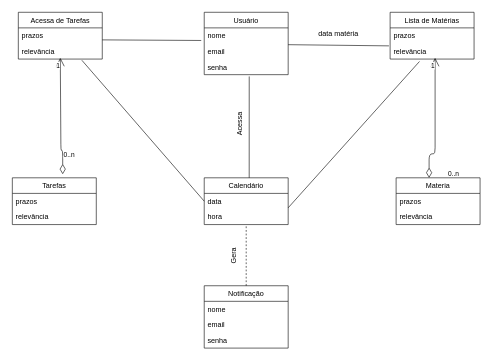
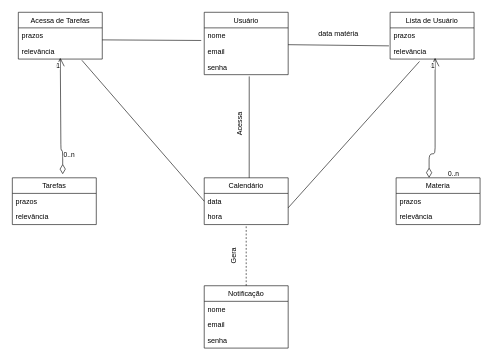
node "Lista de Matérias": label "Lista de Matérias" -> "Lista de Usuário"
